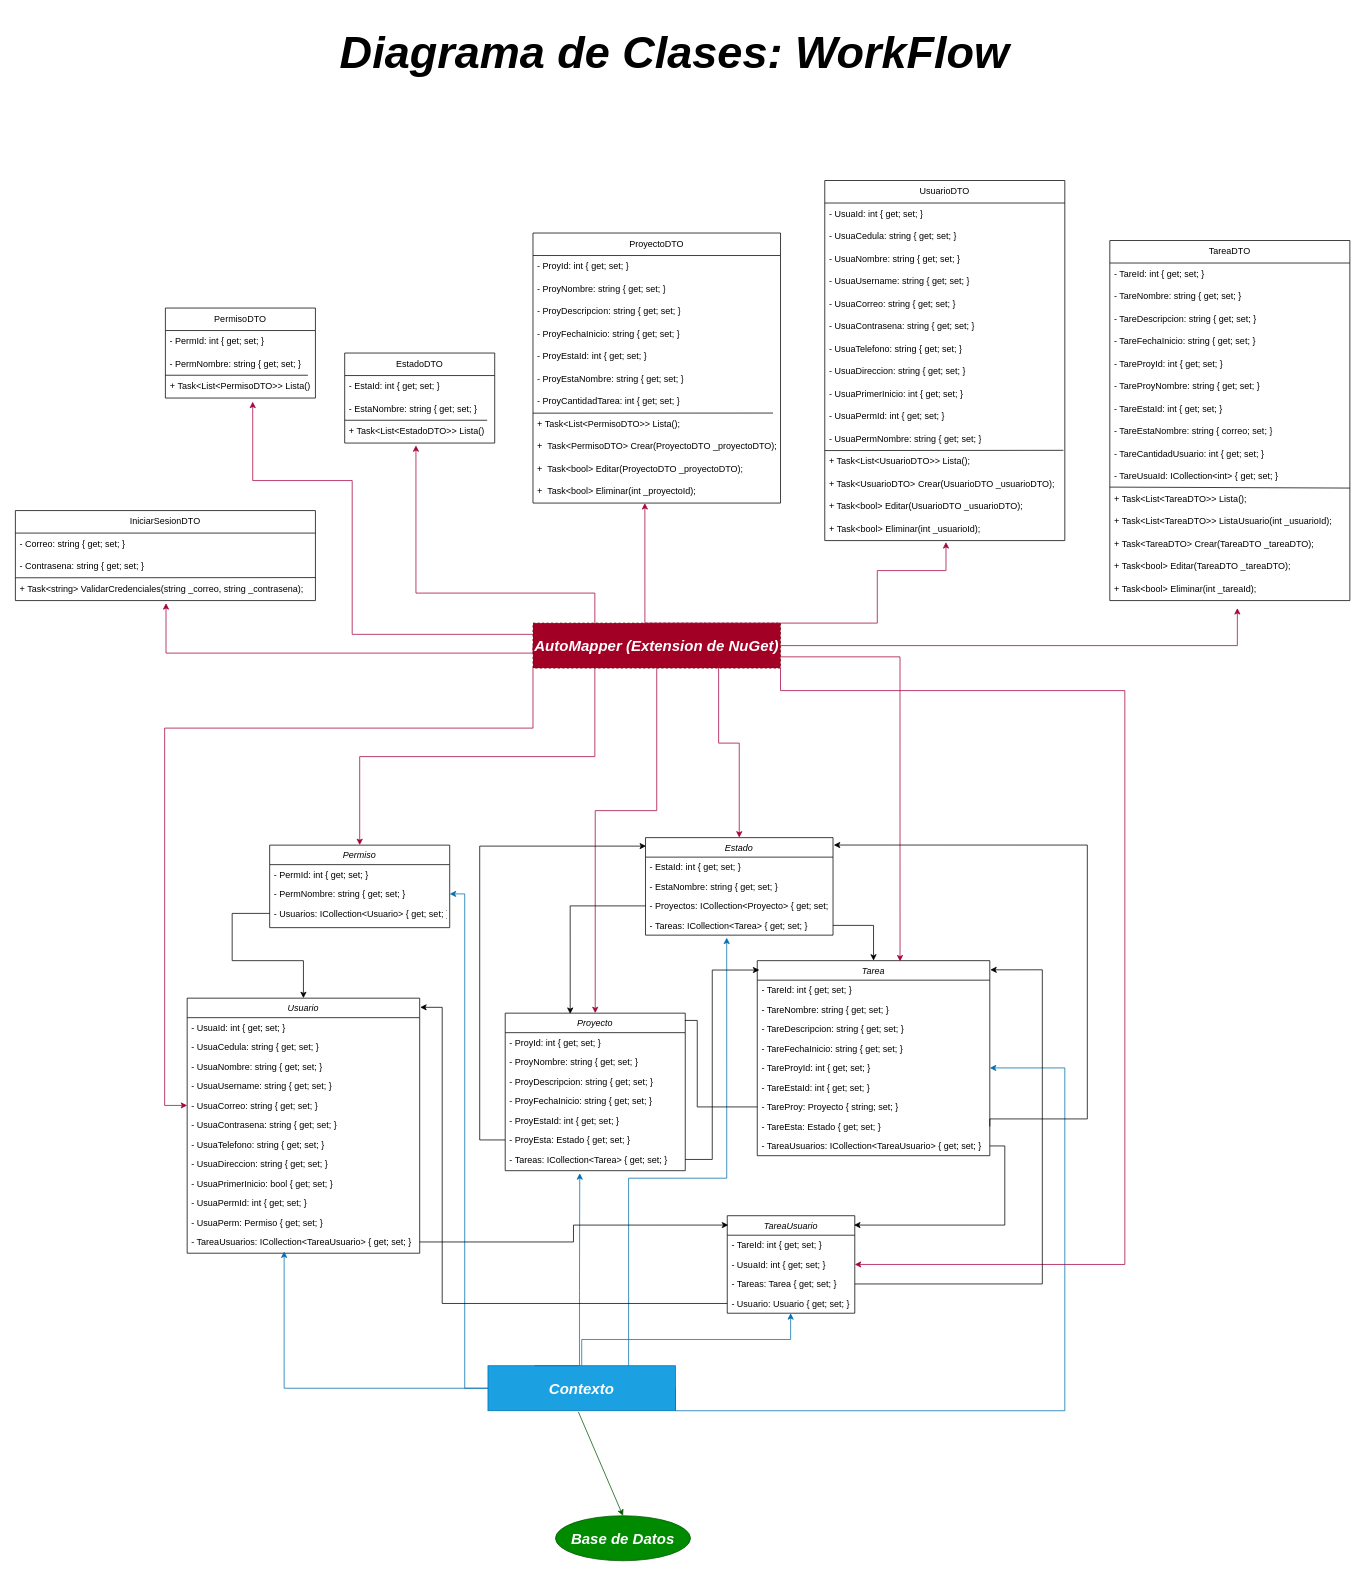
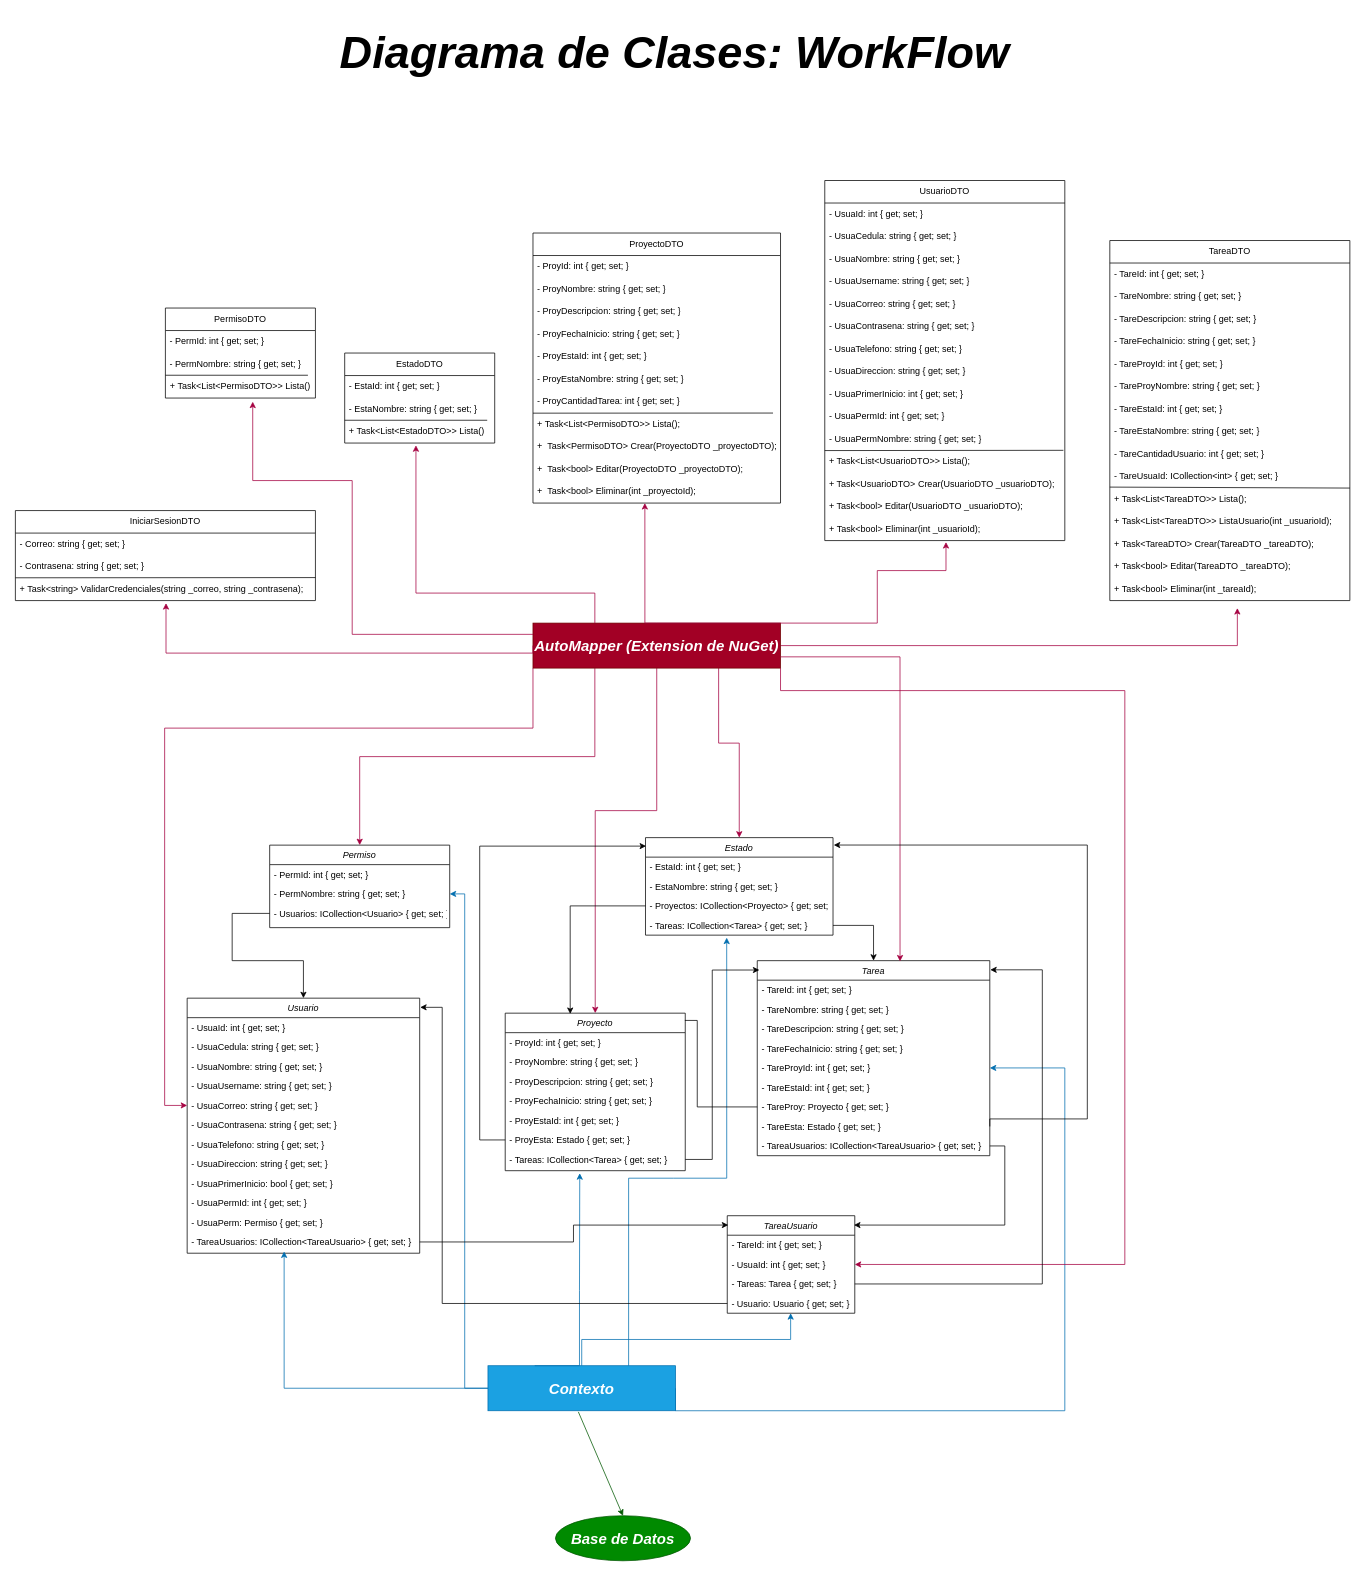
node "- TareEstaNombre: string { correo; set; }": label "- TareEstaNombre: string { correo; set; }" -> "- TareEstaNombre: string { get; set; }"
node "AutoMapper (Extension de NuGet)": style dashed -> solid
node "- TareProy: Proyecto { string; set; }": label "- TareProy: Proyecto { string; set; }" -> "- TareProy: Proyecto { get; set; }"
